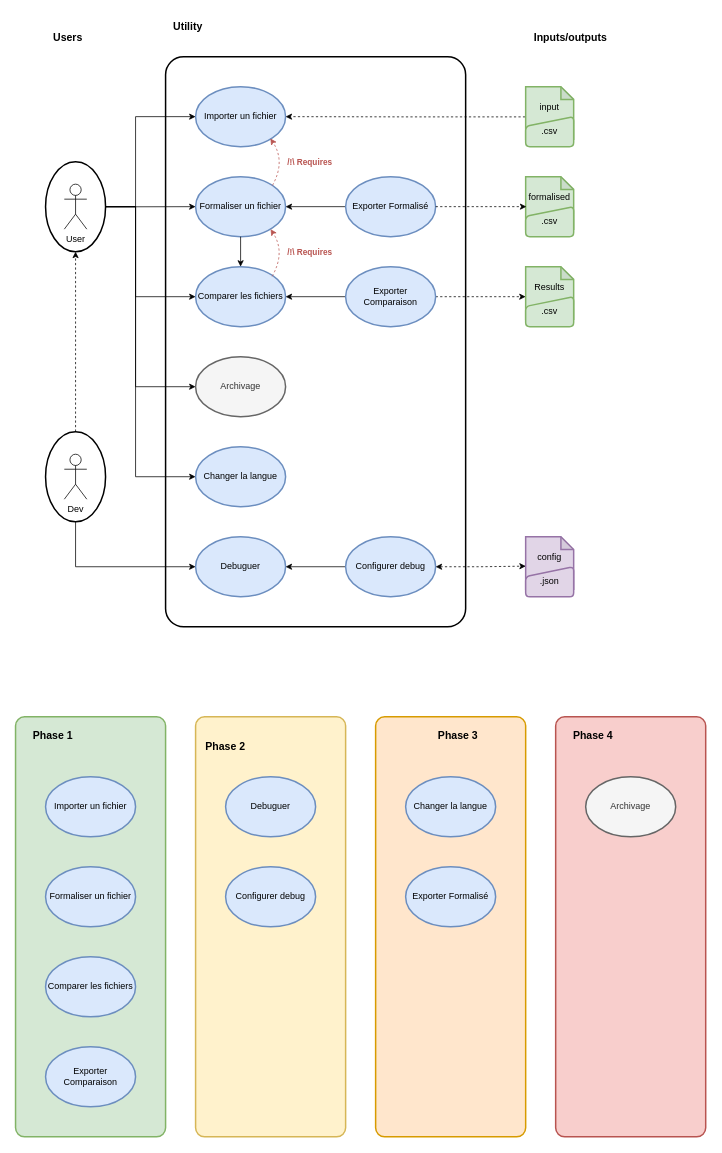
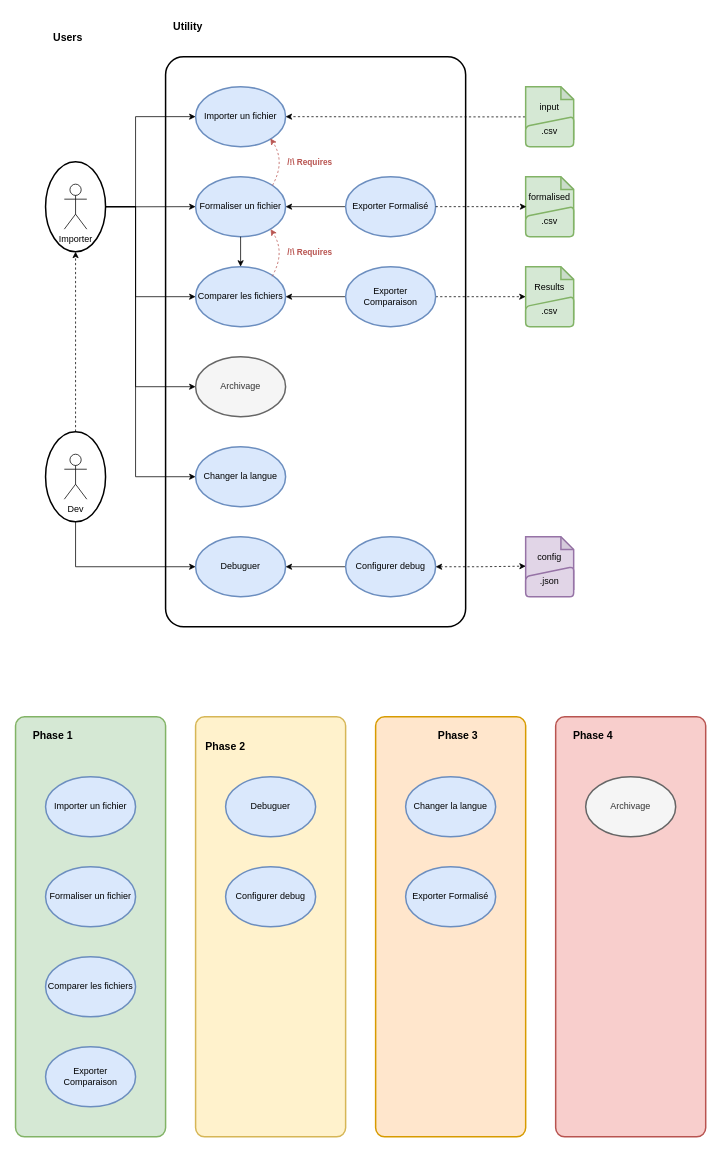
node "Inputs/outputs": removed
node "User": label "User" -> "Importer"
